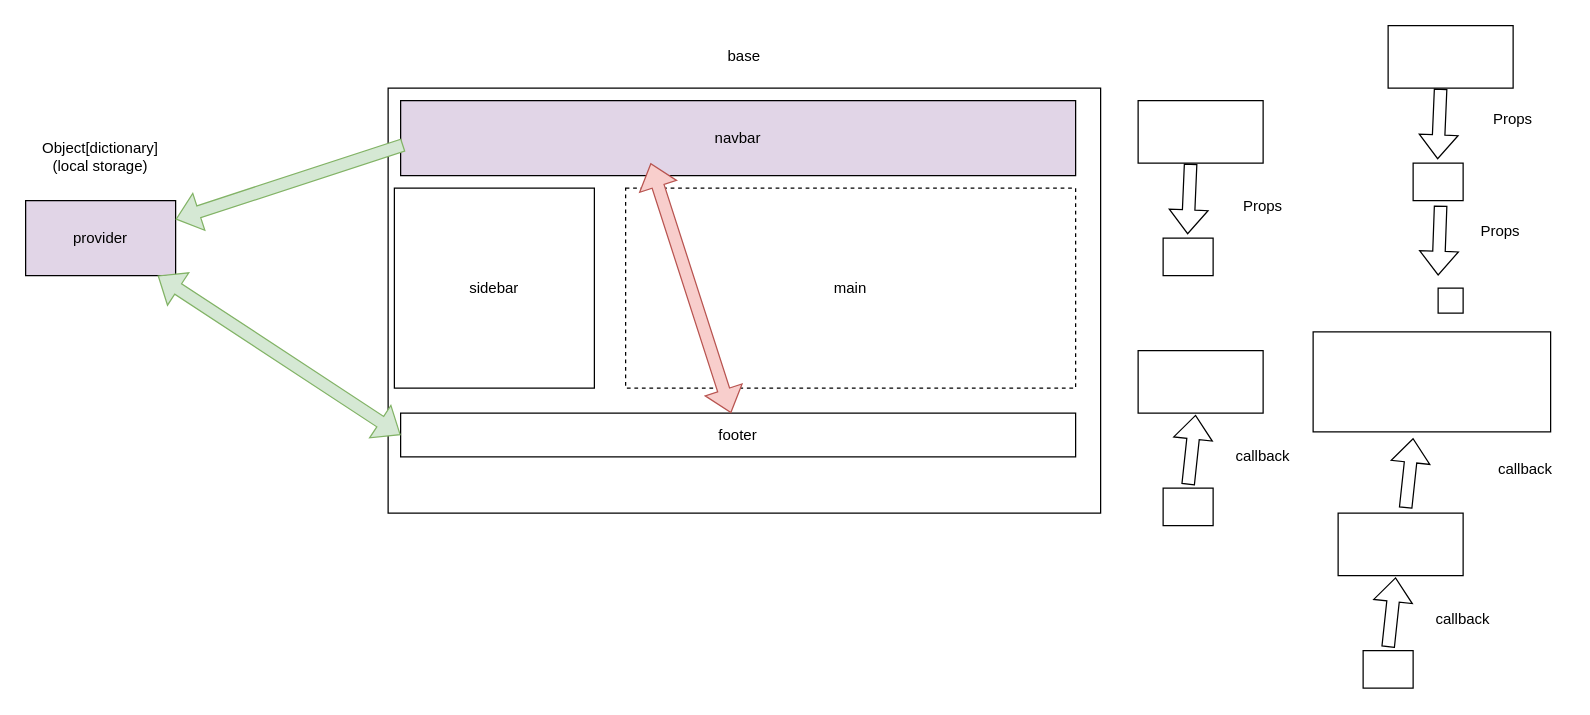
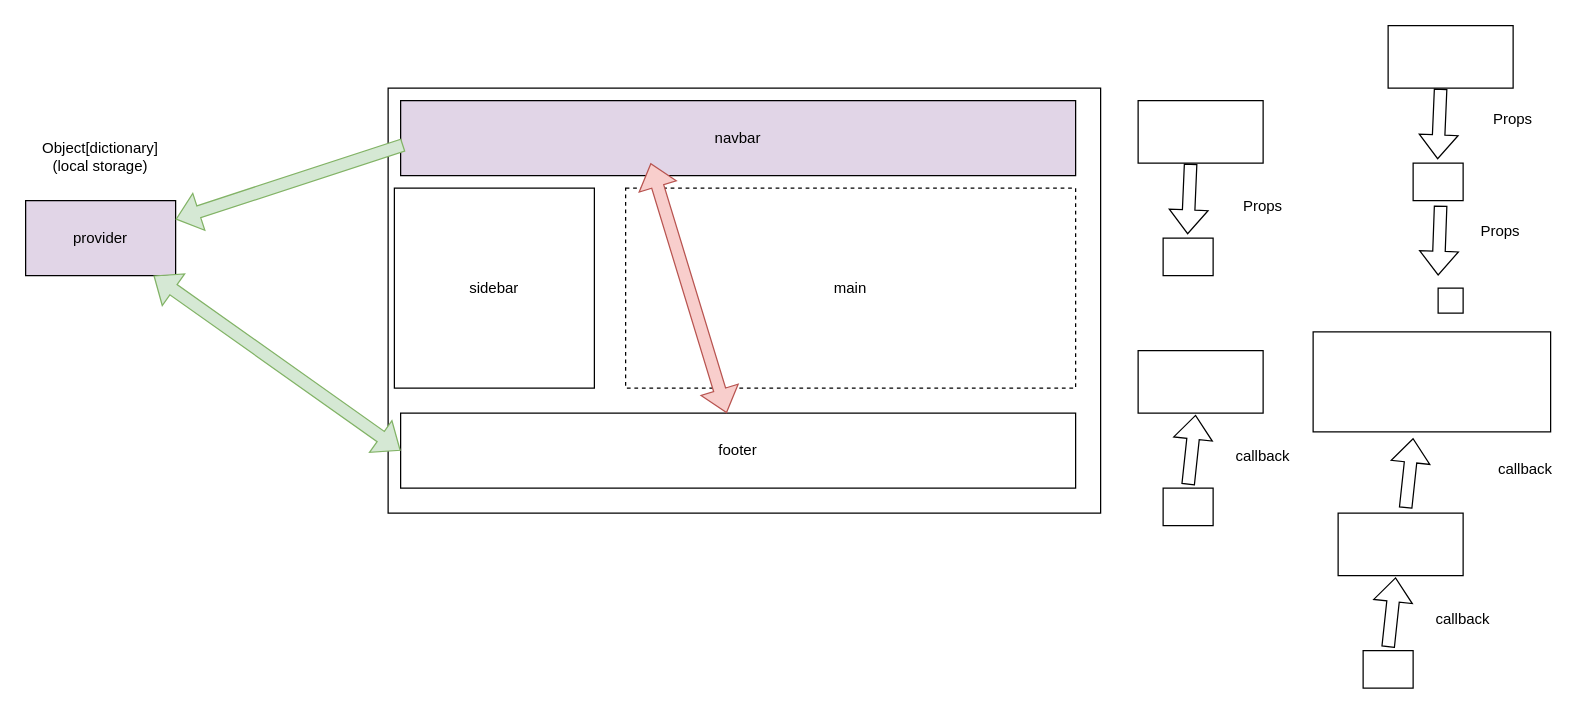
node "base": removed
node "footer": size 675x44 -> 675x75
